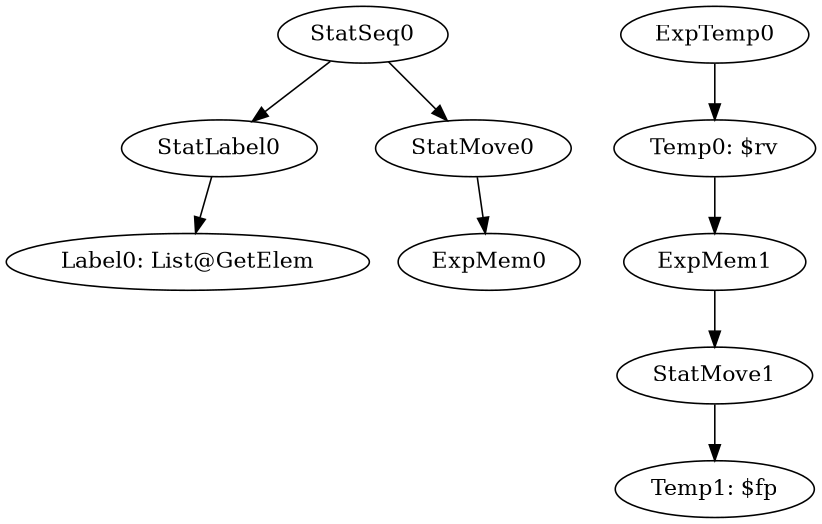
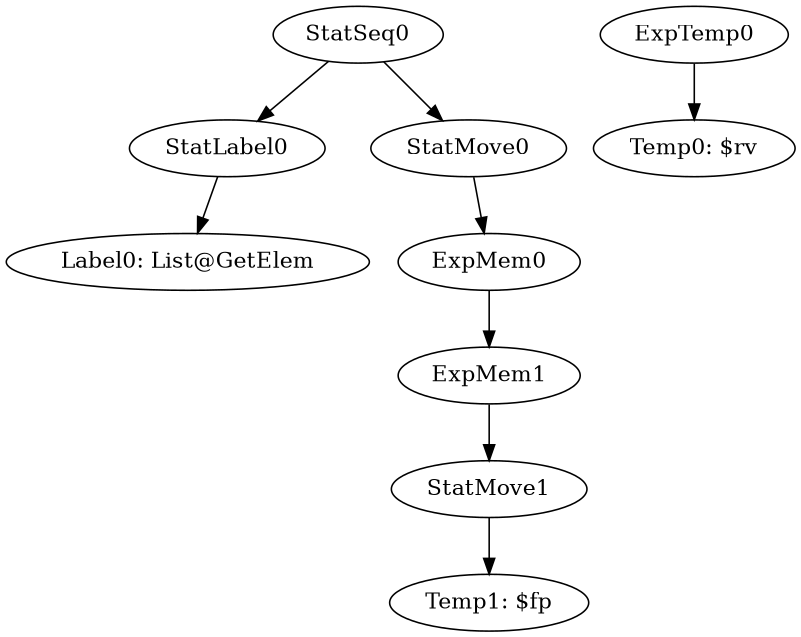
edge "Temp0: $rv" -> "ExpMem1": now "ExpMem0" -> "ExpMem1"
